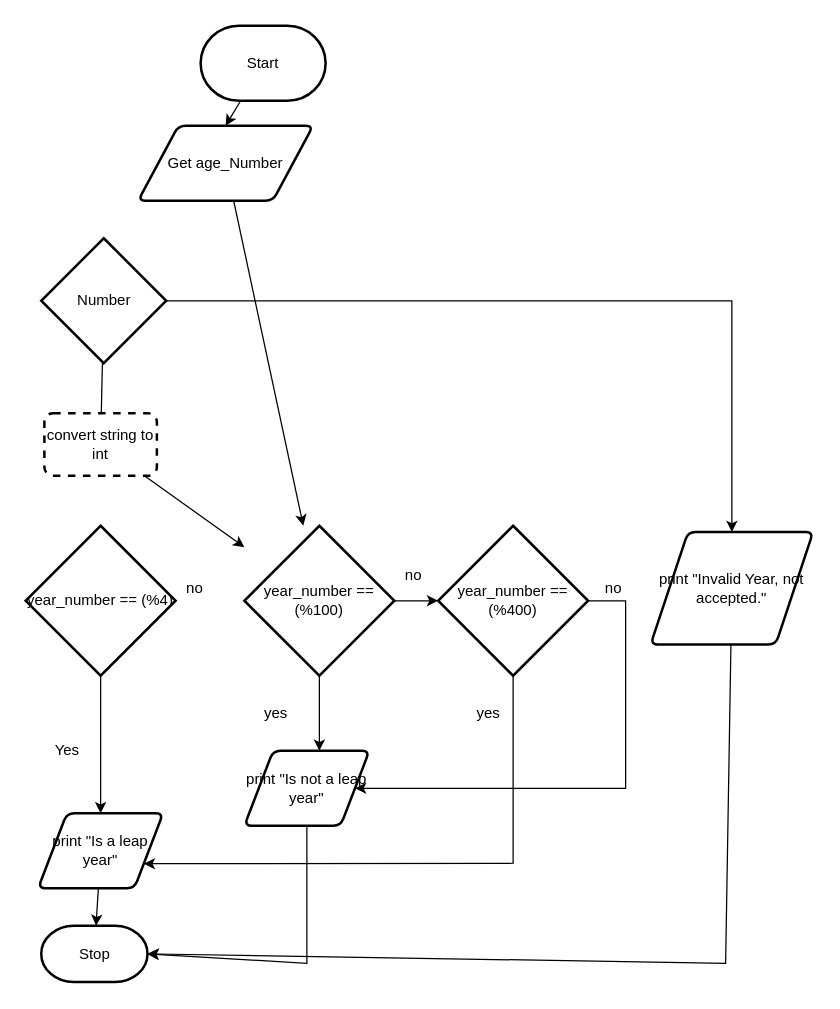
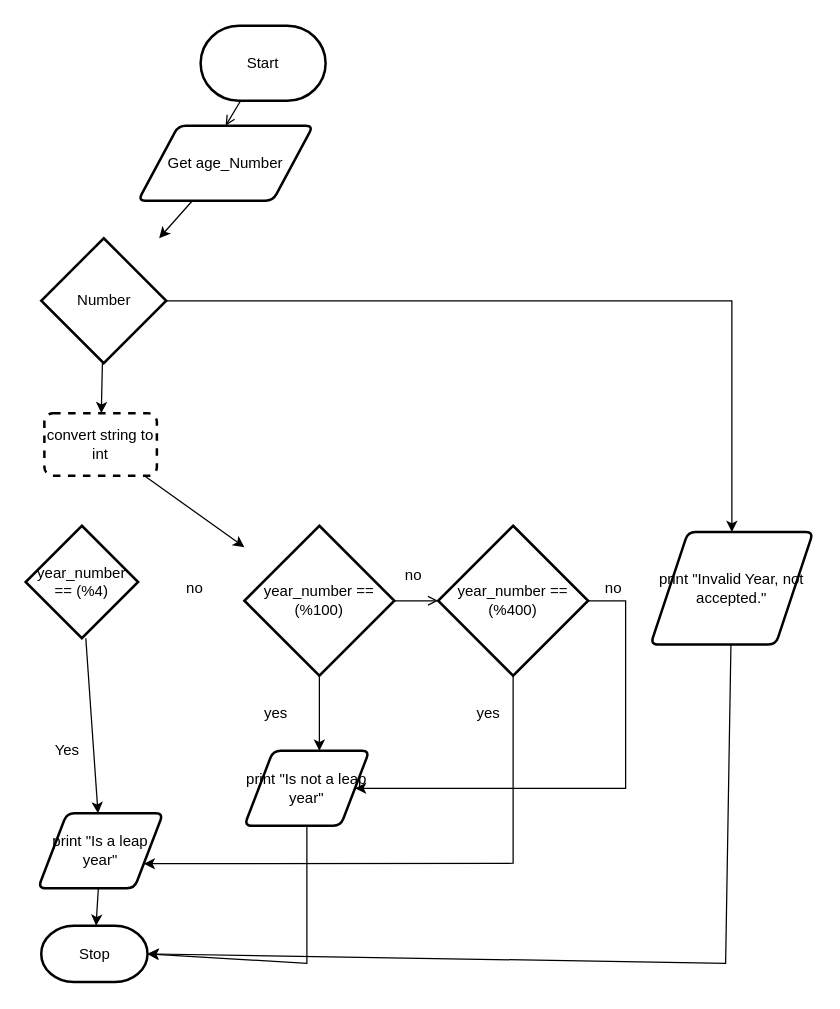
edge "Start" -> "Get age_Number": arrowhead classic -> open
edge "Get age_Number" -> "year_number == (%100)": now "Get age_Number" -> "Number"
edge "Number" -- "convert string to int": arrowhead none -> classic
node "year_number == (%4)": size 150x150 -> 113x113
edge "year_number == (%100)" -> "year_number == (%400)": arrowhead classic -> open
